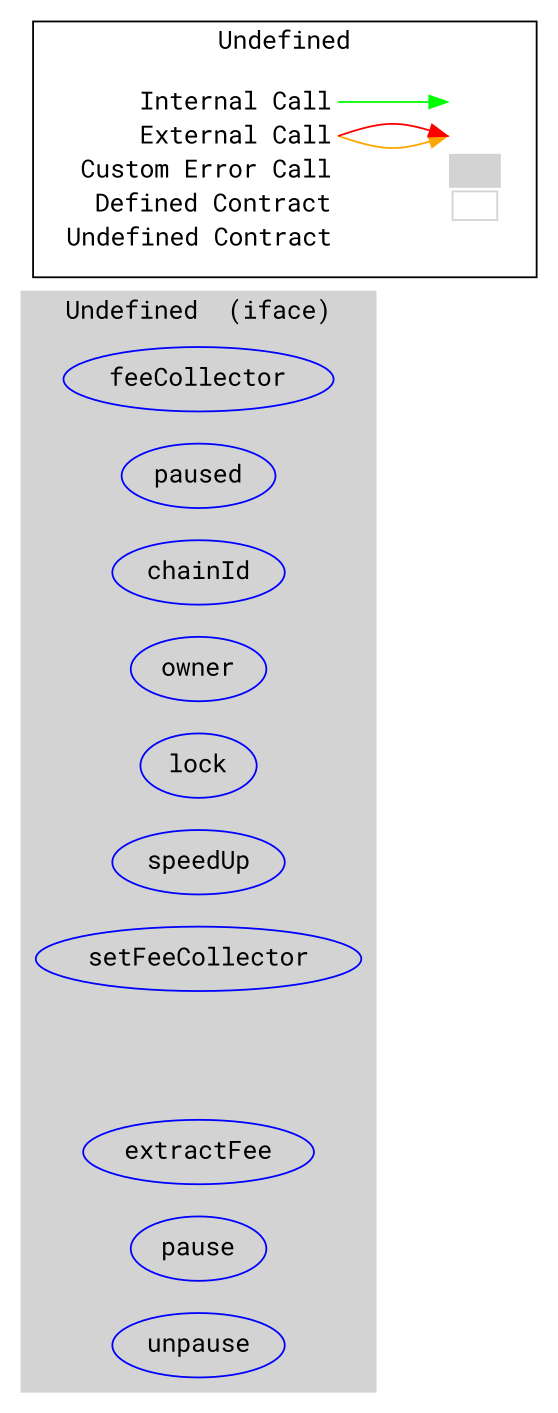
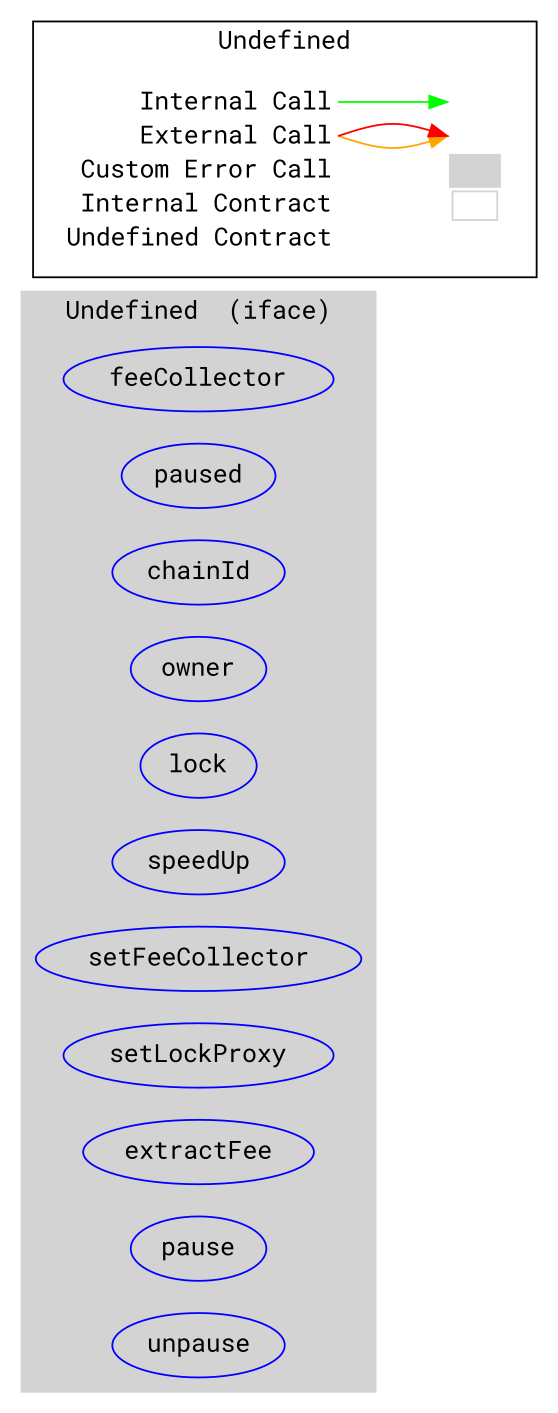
node "Internal Call": text "Defined Contract" -> "Internal Contract"
node "setLockProxy": added
